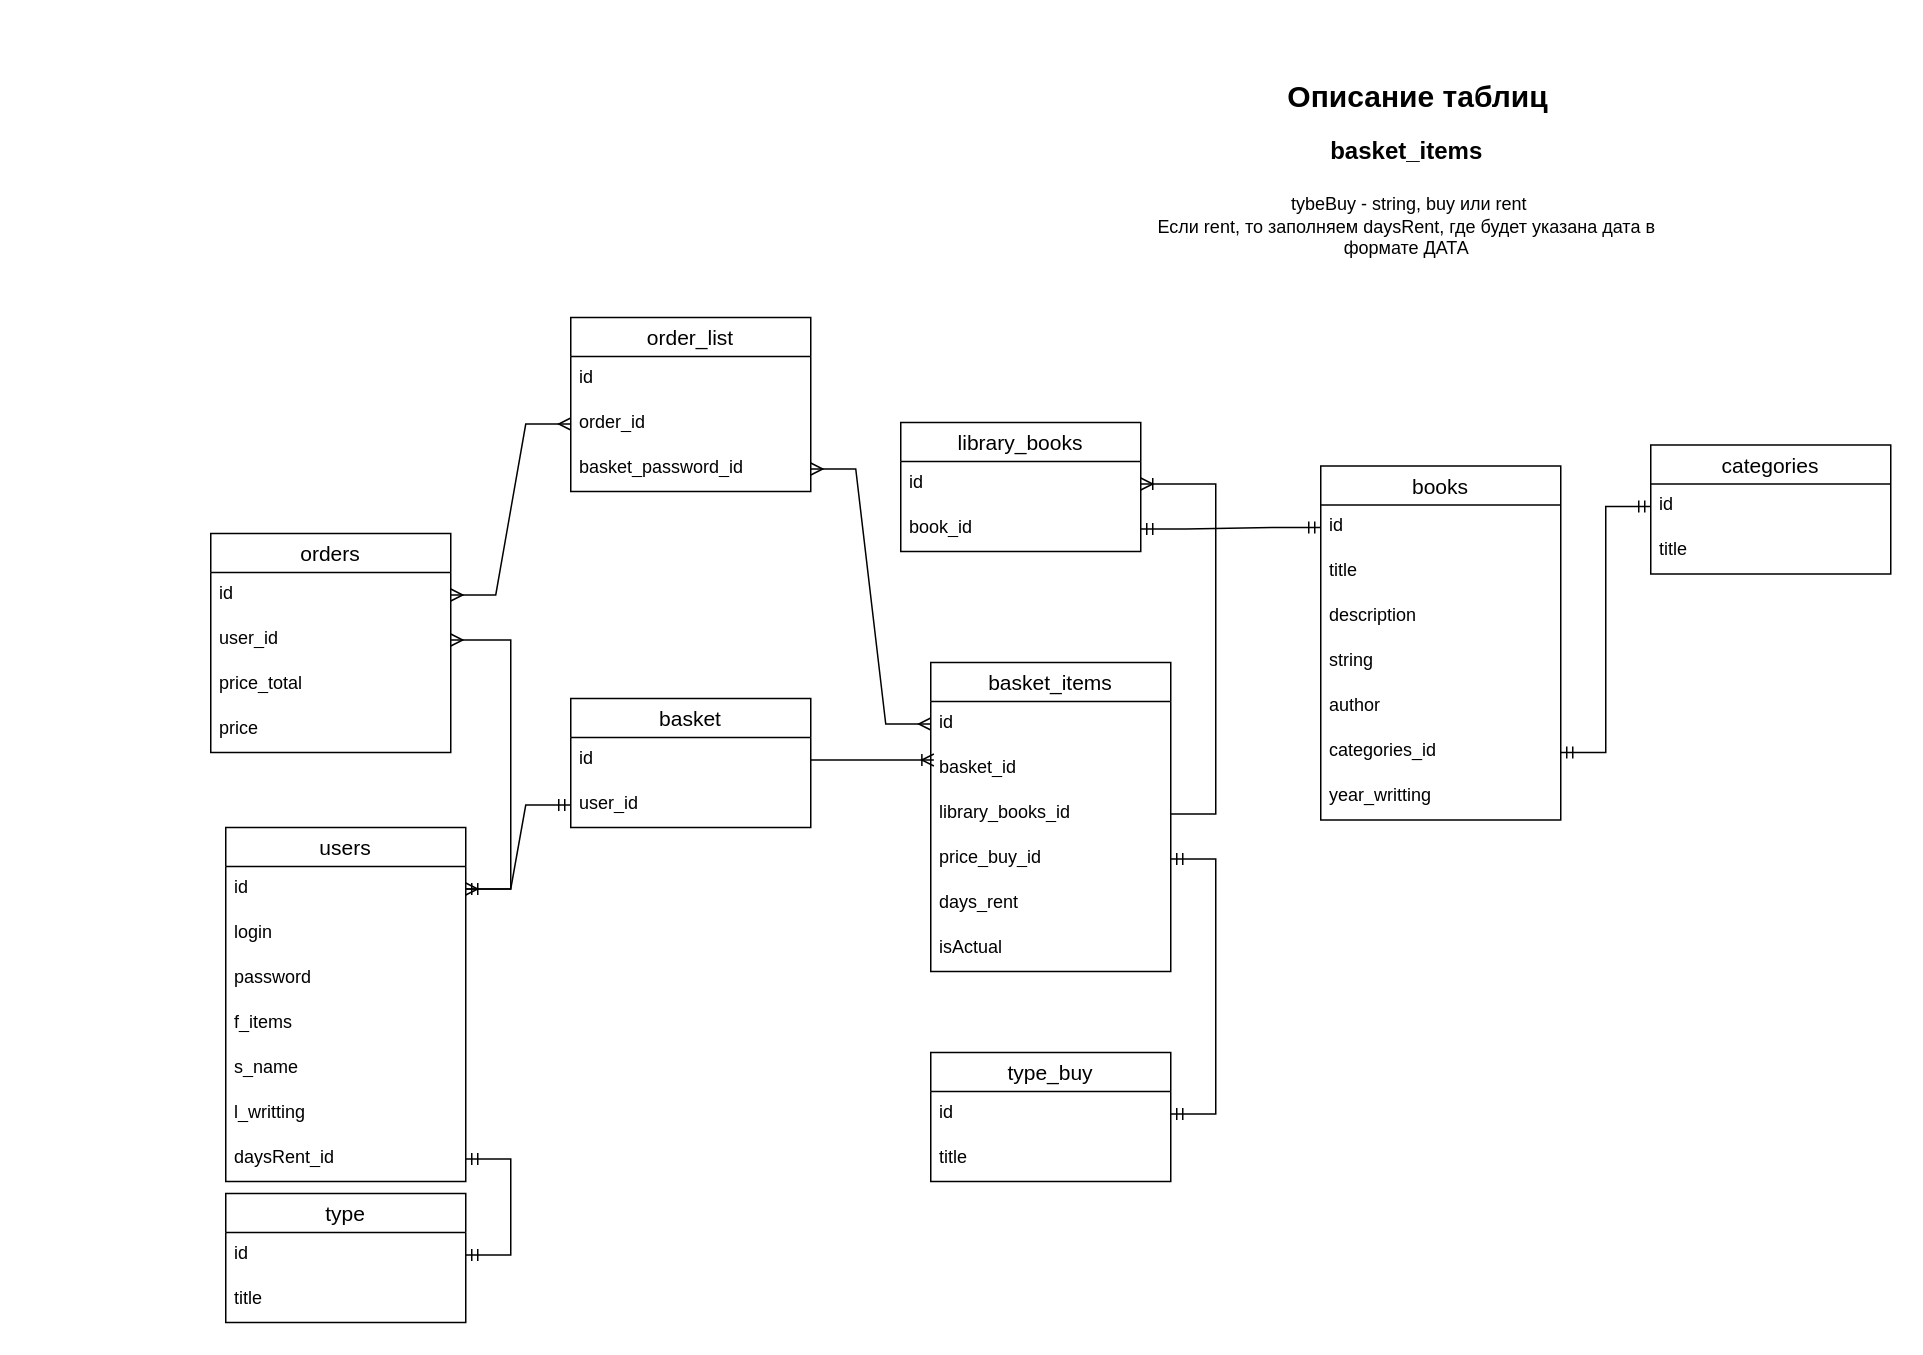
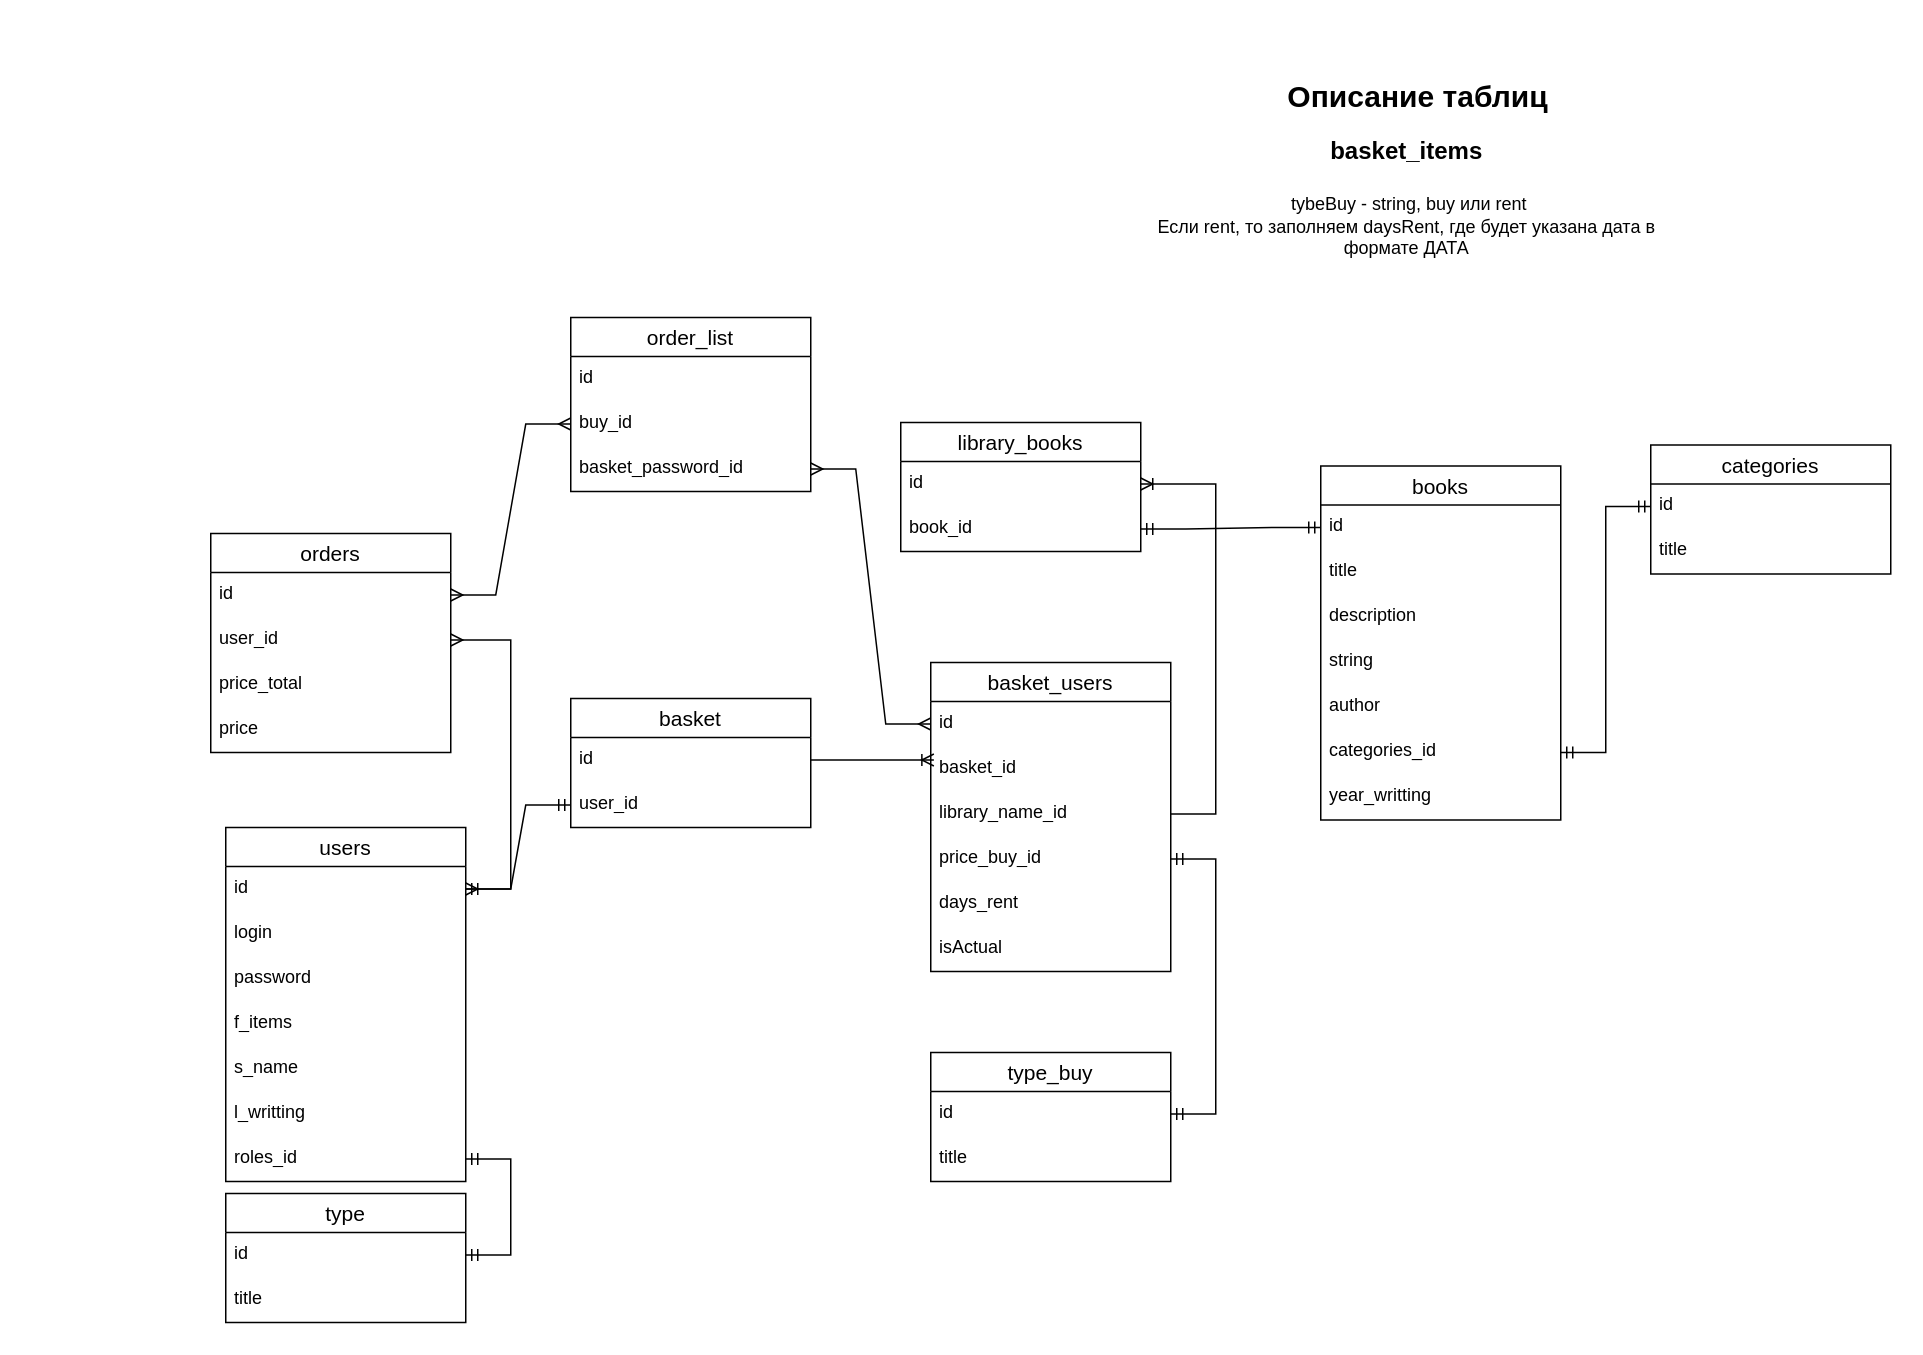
node "order_id": label "order_id" -> "buy_id"
node "basket_items": label "basket_items" -> "basket_users"
node "library_books_id": label "library_books_id" -> "library_name_id"
node "daysRent_id": label "daysRent_id" -> "roles_id"
